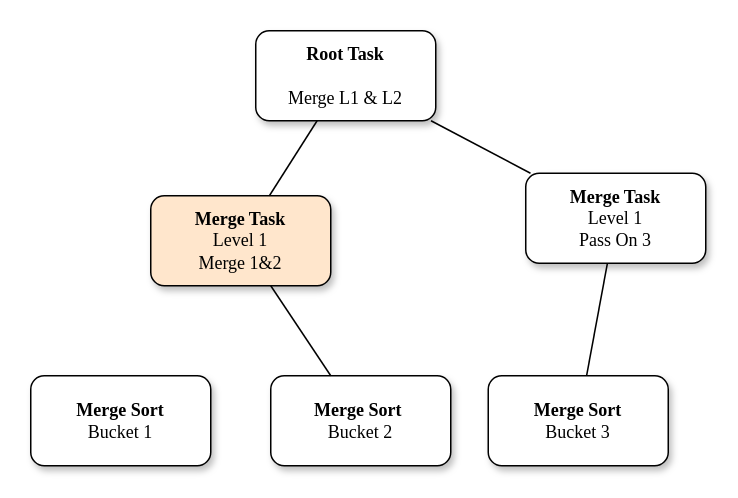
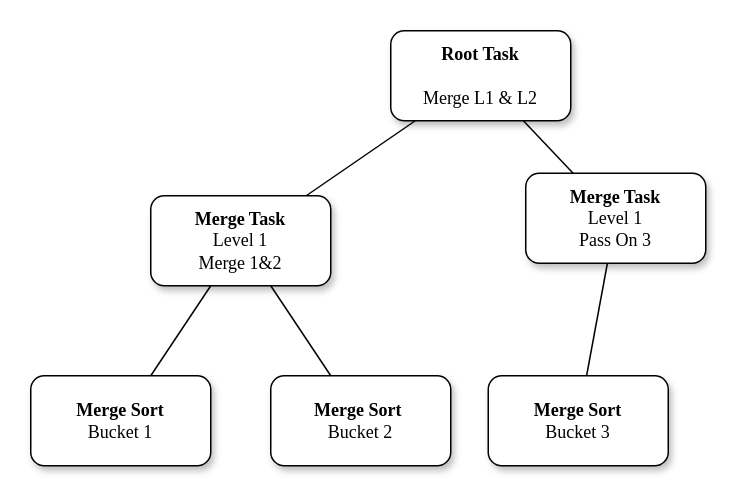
node "Root Task Merge L1 & L2": moved (346, 76) -> (481, 76)
node "Merge Task Level 1 Merge 1&2": fillcolor #ffe6cc -> #ffffff
edge "Merge Task Level 1 Merge 1&2" -- "Merge Sort Bucket 1": added
